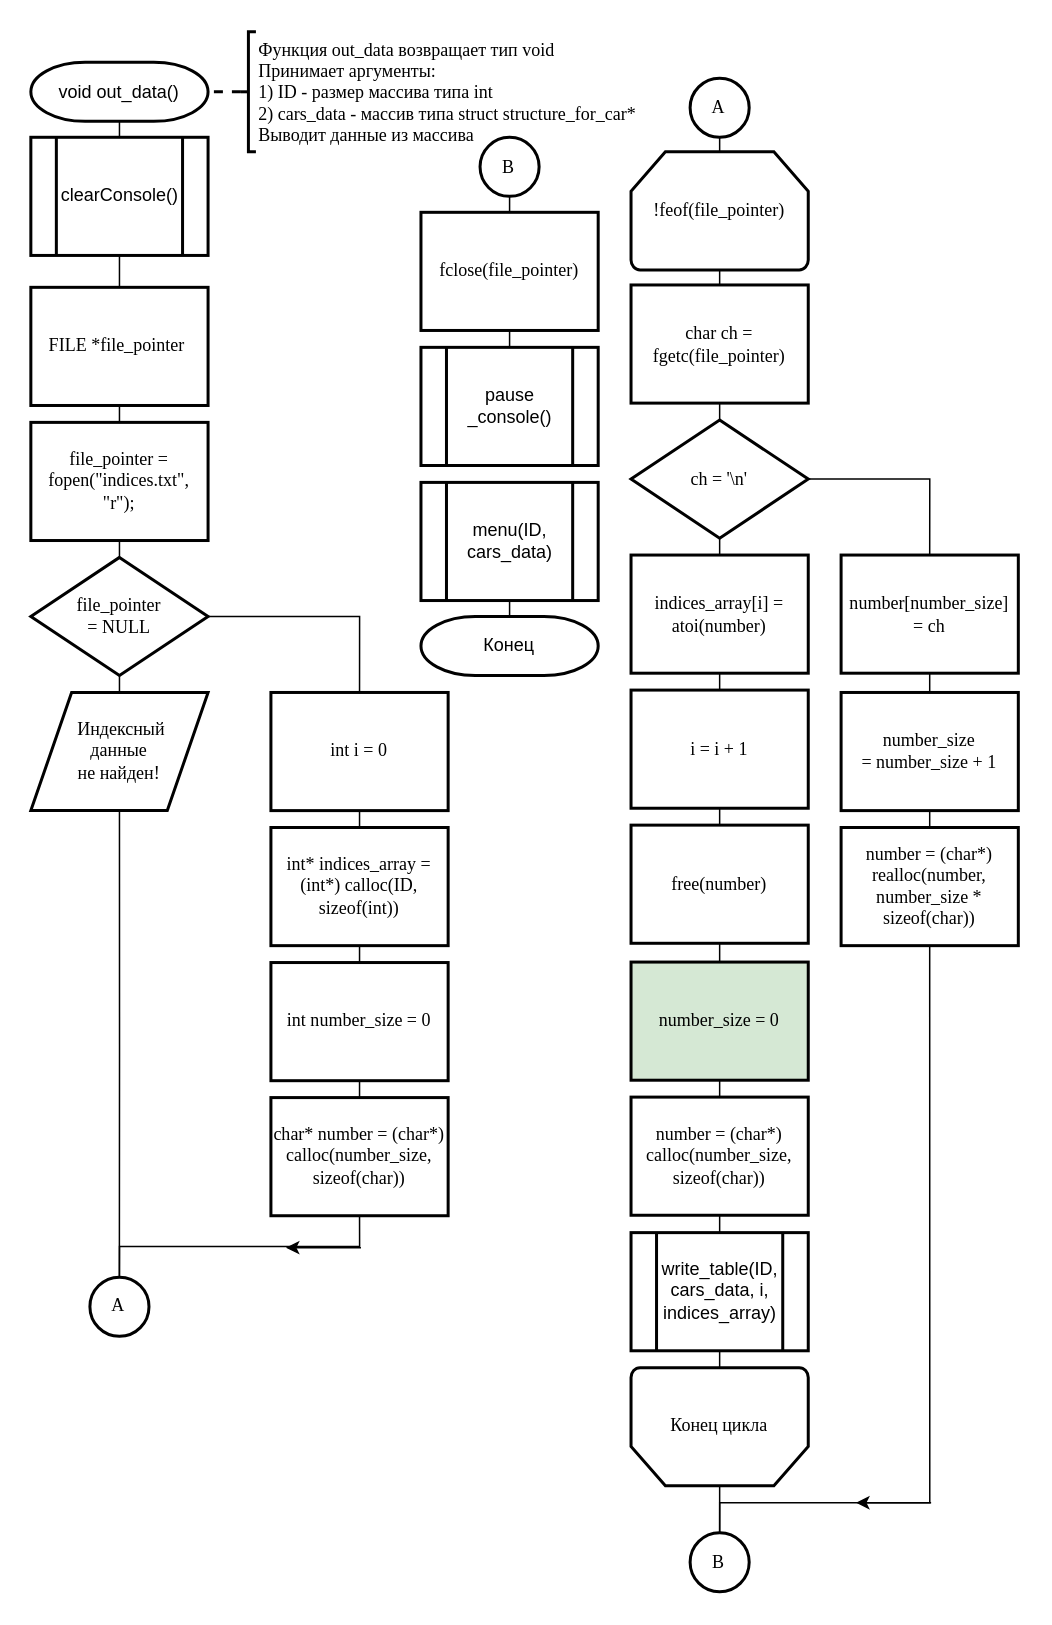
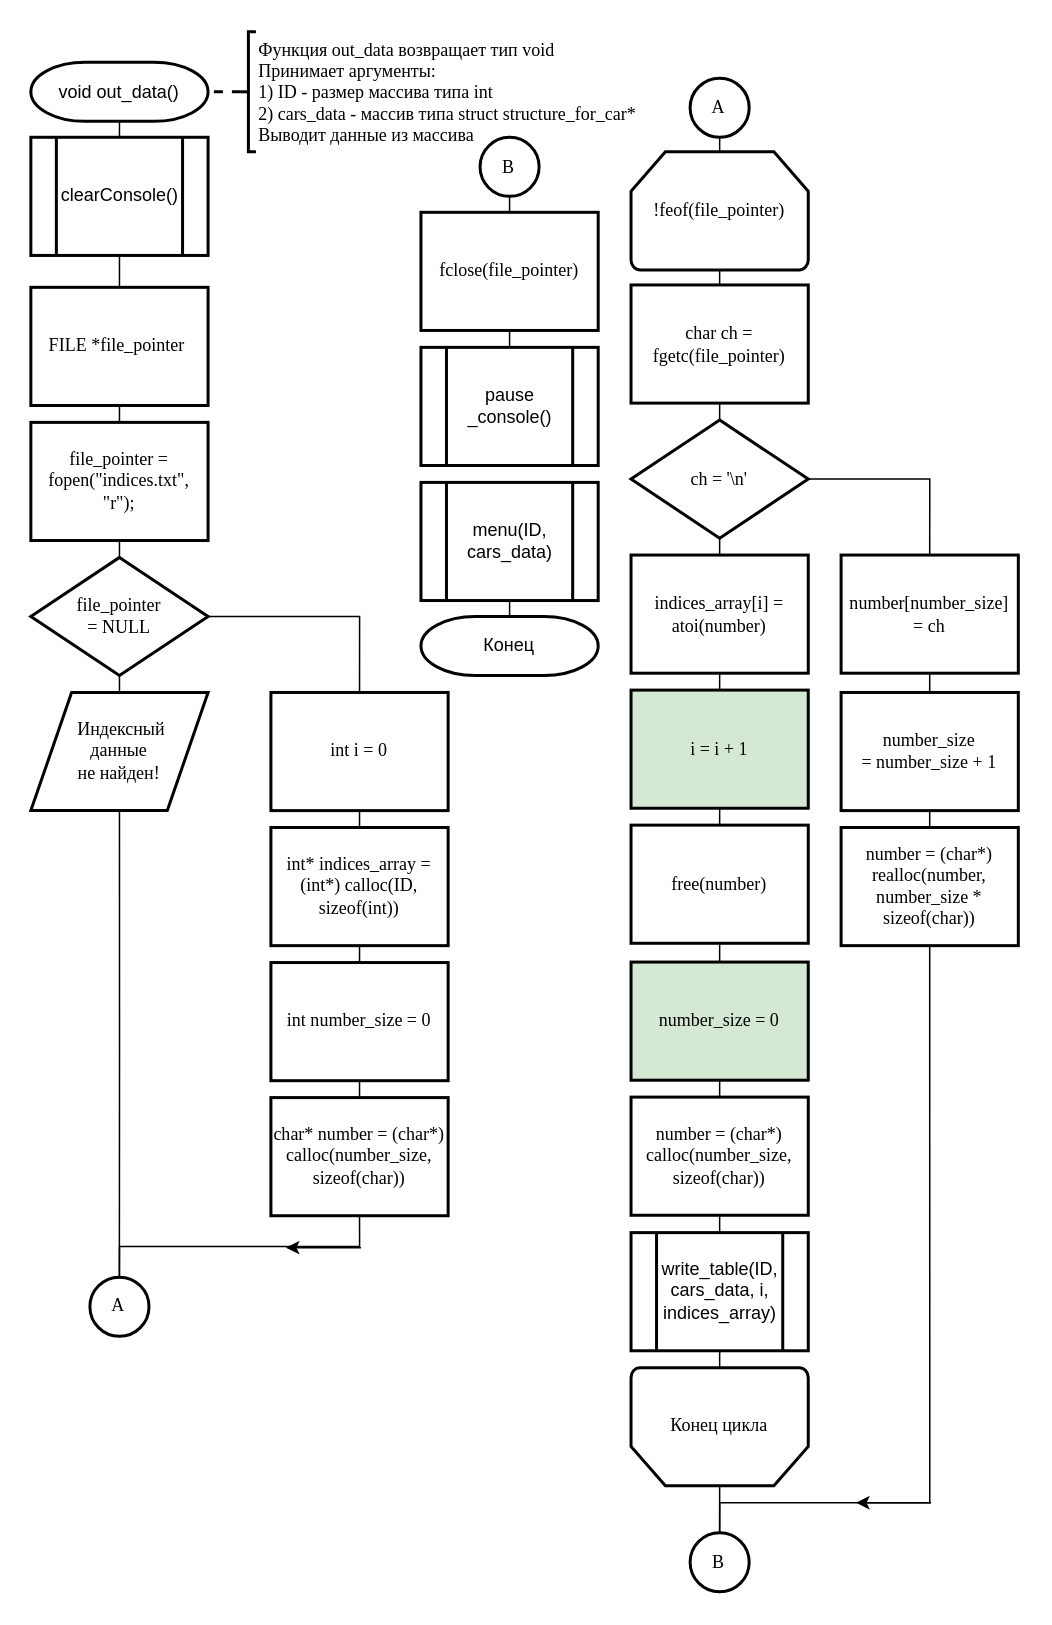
node "i = i + 1": fillcolor #ffffff -> #d5e8d4
